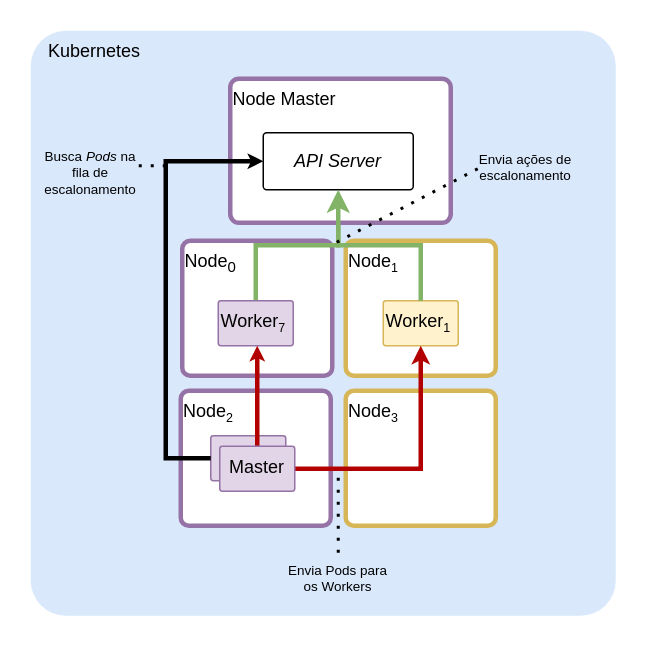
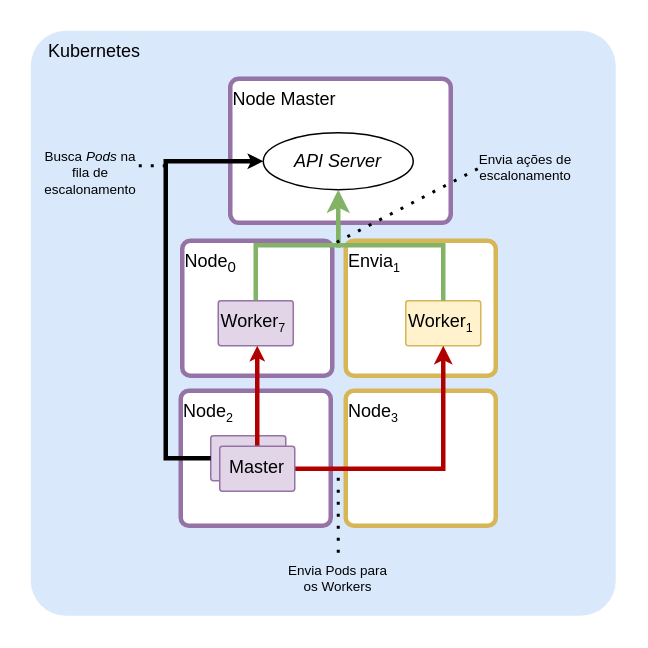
node "API Server": shape rounded rectangle -> ellipse
node "Node1": label "Node1" -> "Envia1"
node "Worker1": moved (421, 323) -> (443, 323)
